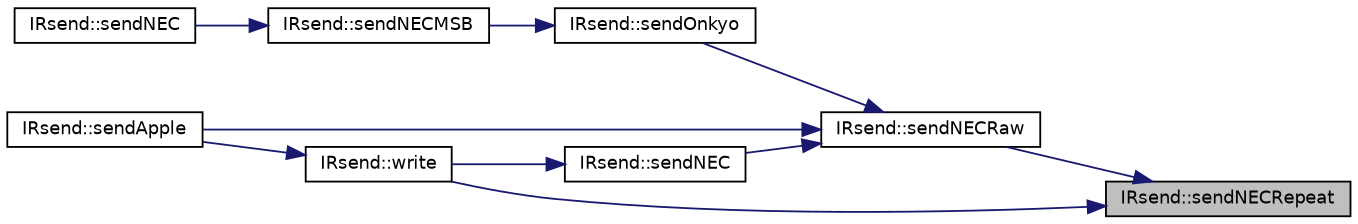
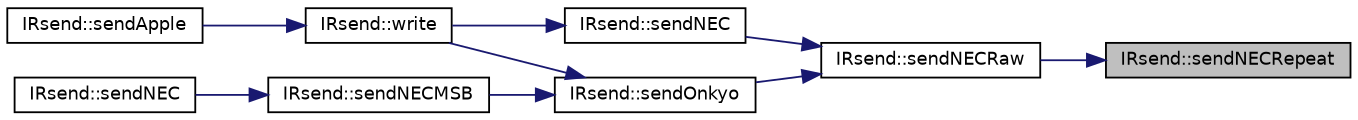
edge "IRsend::sendApple" -> "IRsend::sendNECRaw": removed
edge "IRsend::write" -> "IRsend::sendNECRepeat": now "IRsend::write" -> "IRsend::sendOnkyo"
